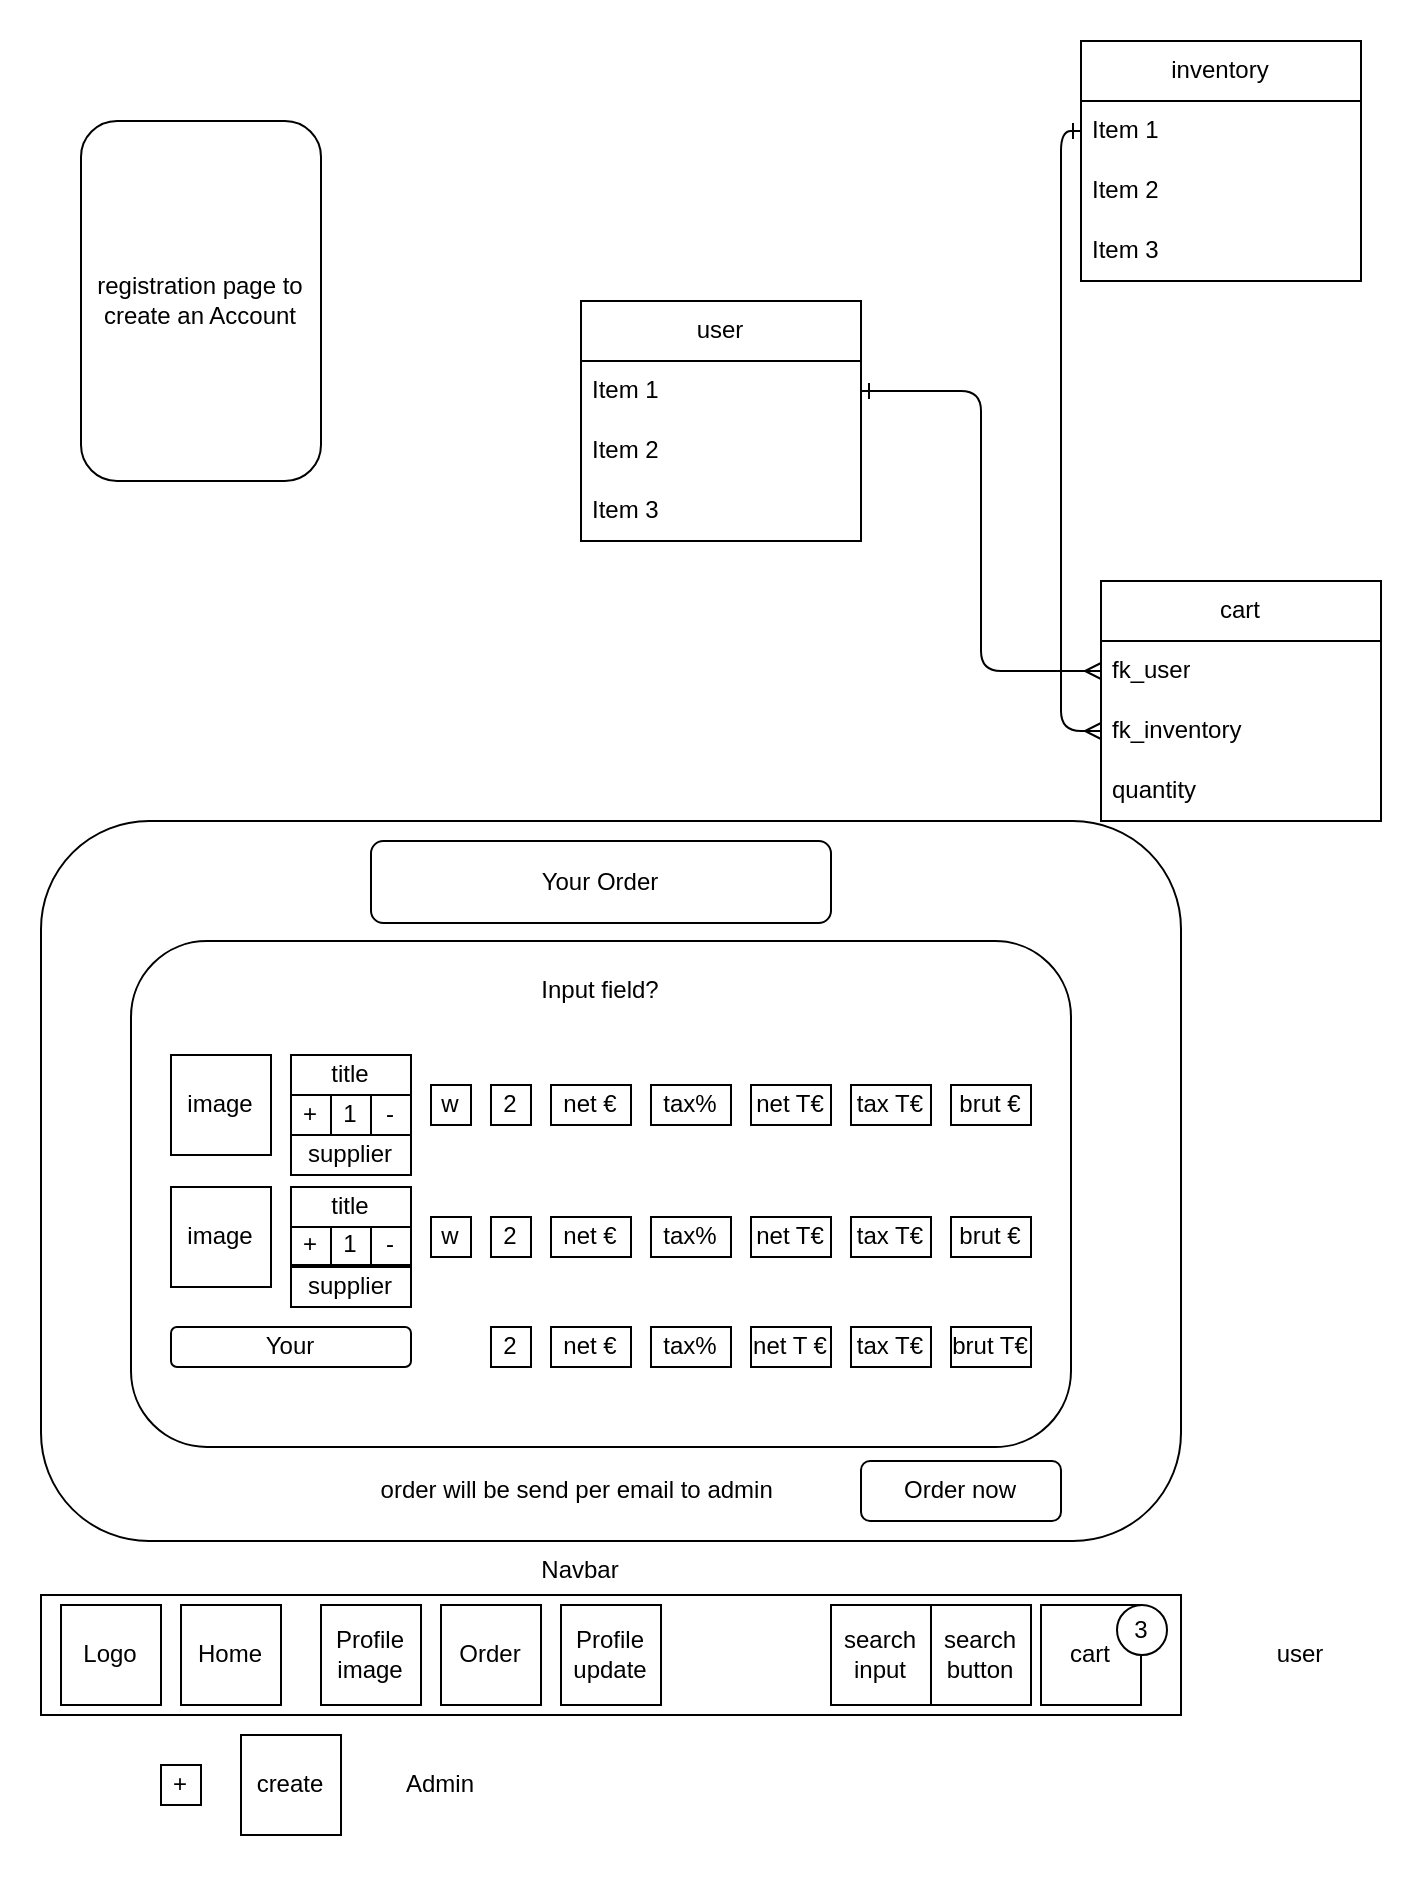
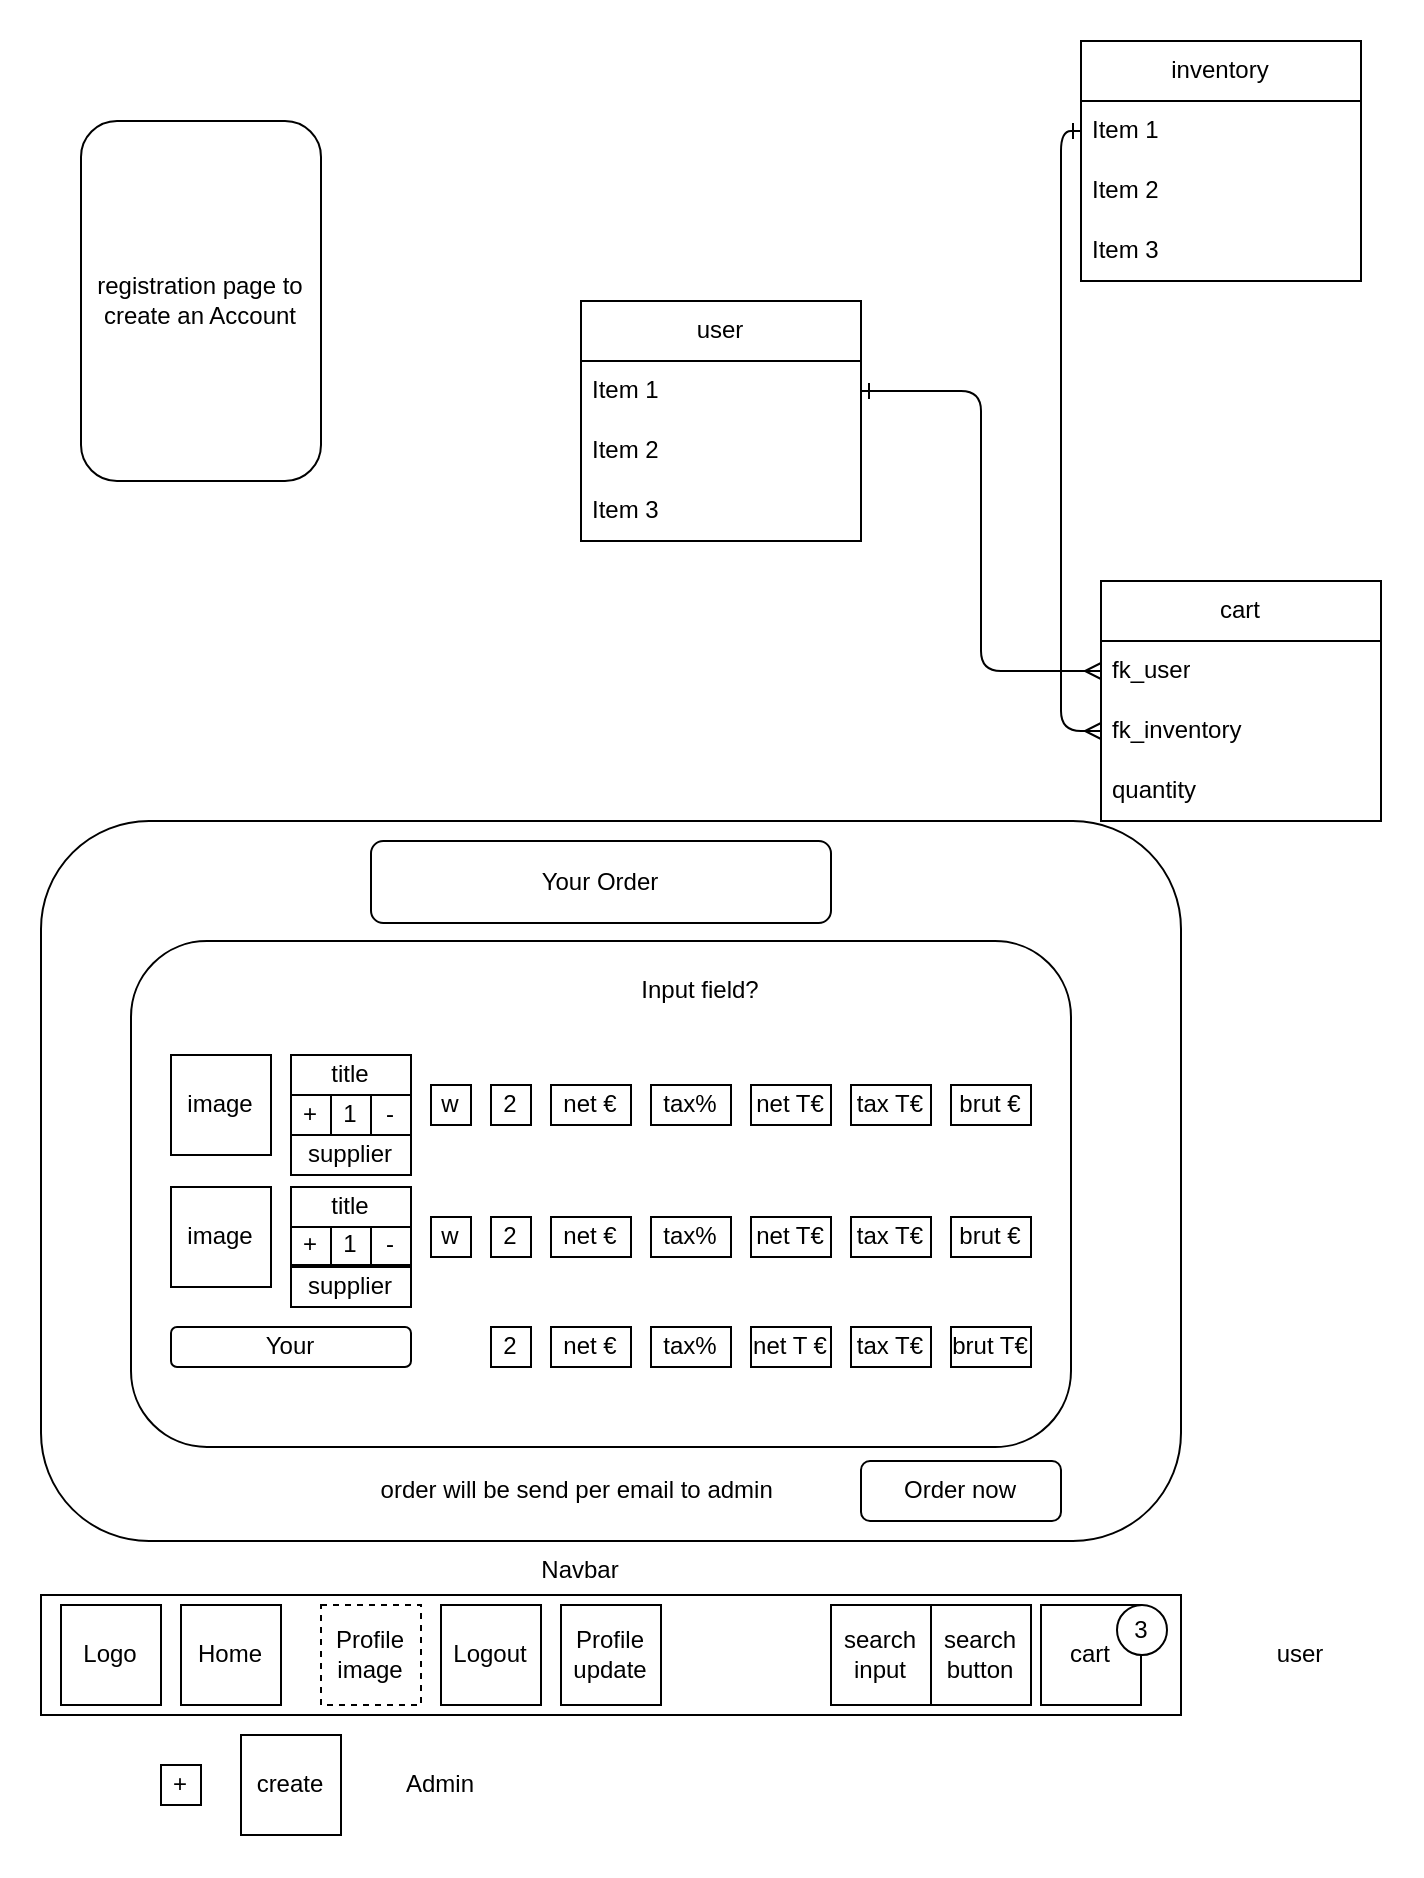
node "Input field?": moved (601, 991) -> (701, 991)
node "Profile image": style solid -> dashed
node "Order": label "Order" -> "Logout"
